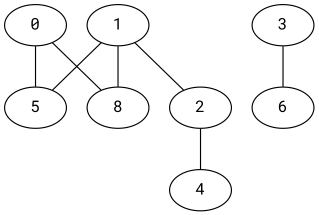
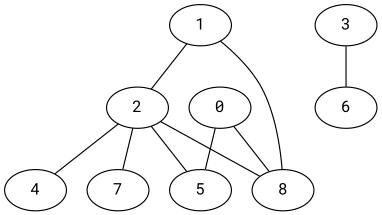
edge "1" -- "5": now "2" -- "5"
edge "2" -- "8": added
node "7": added
